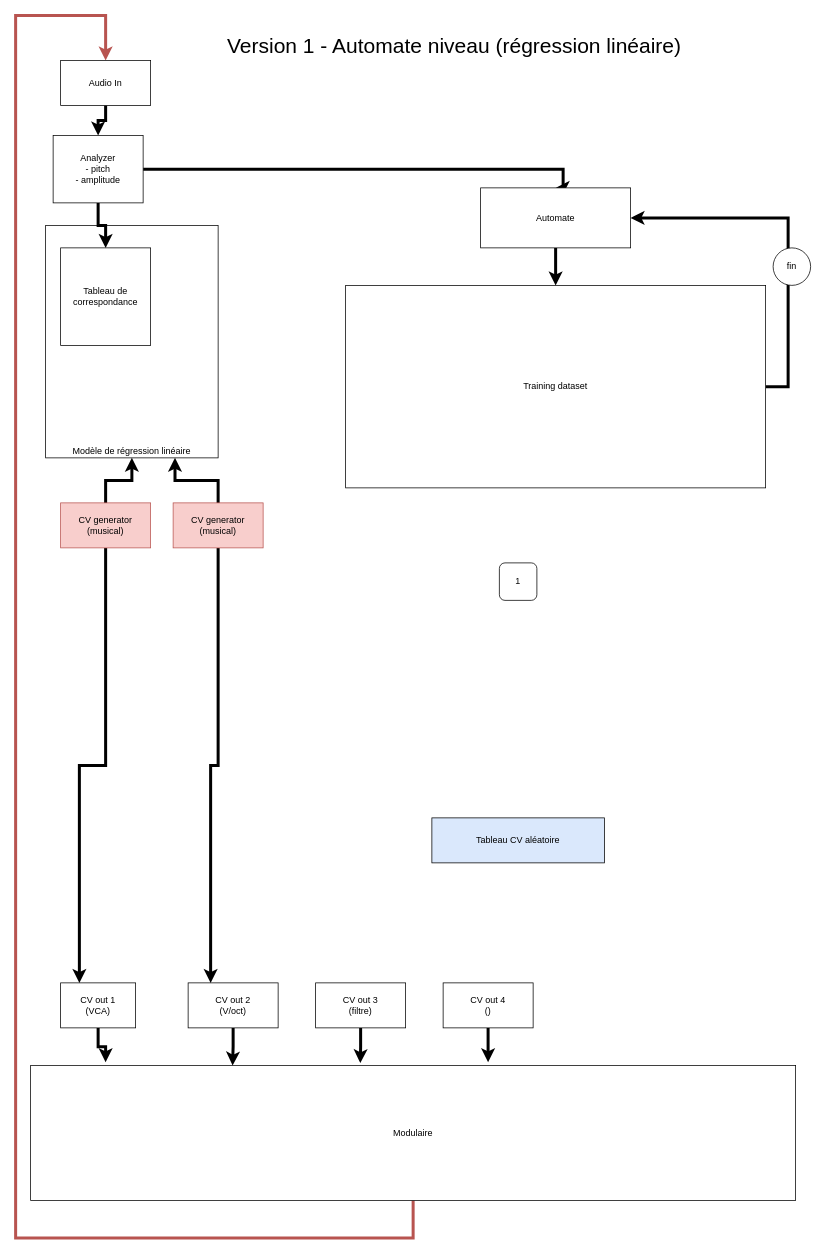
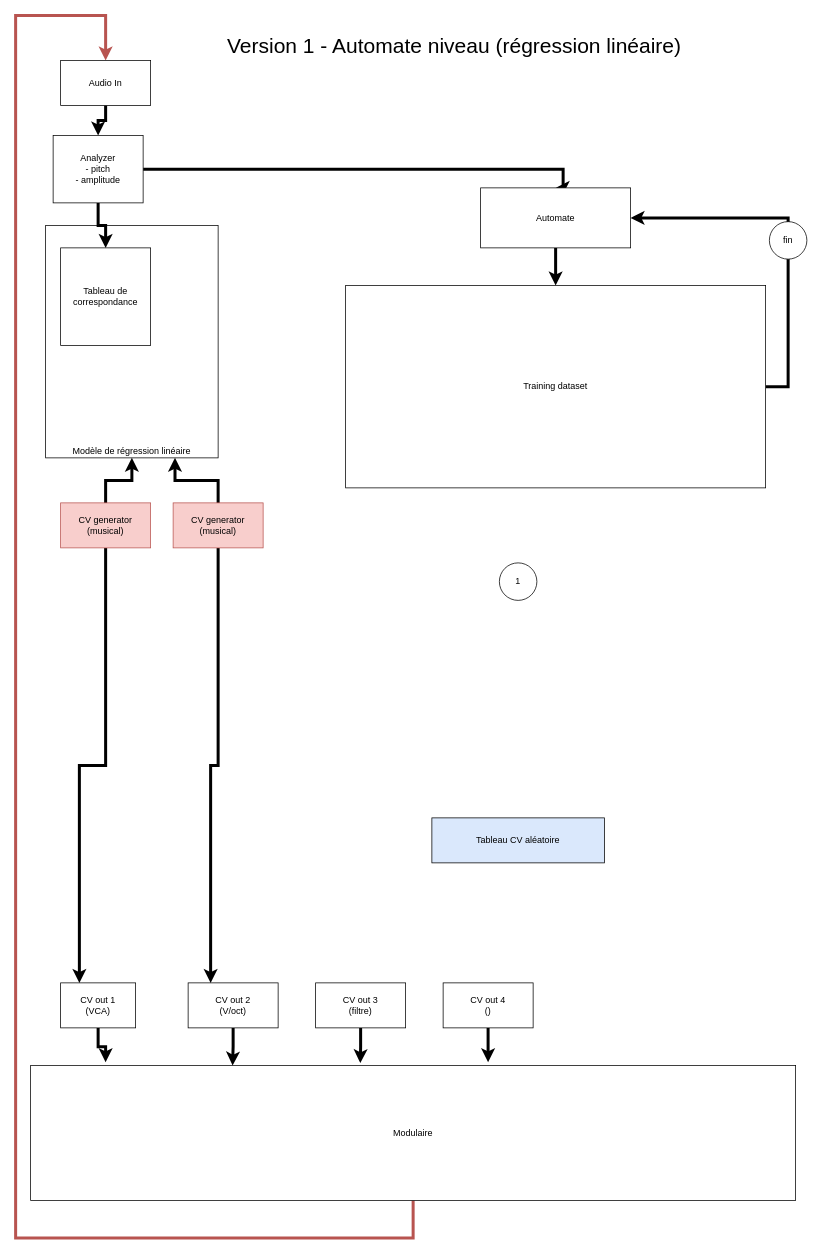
node "fin": moved (792, 267) -> (788, 240)
node "1": shape rounded rectangle -> ellipse
